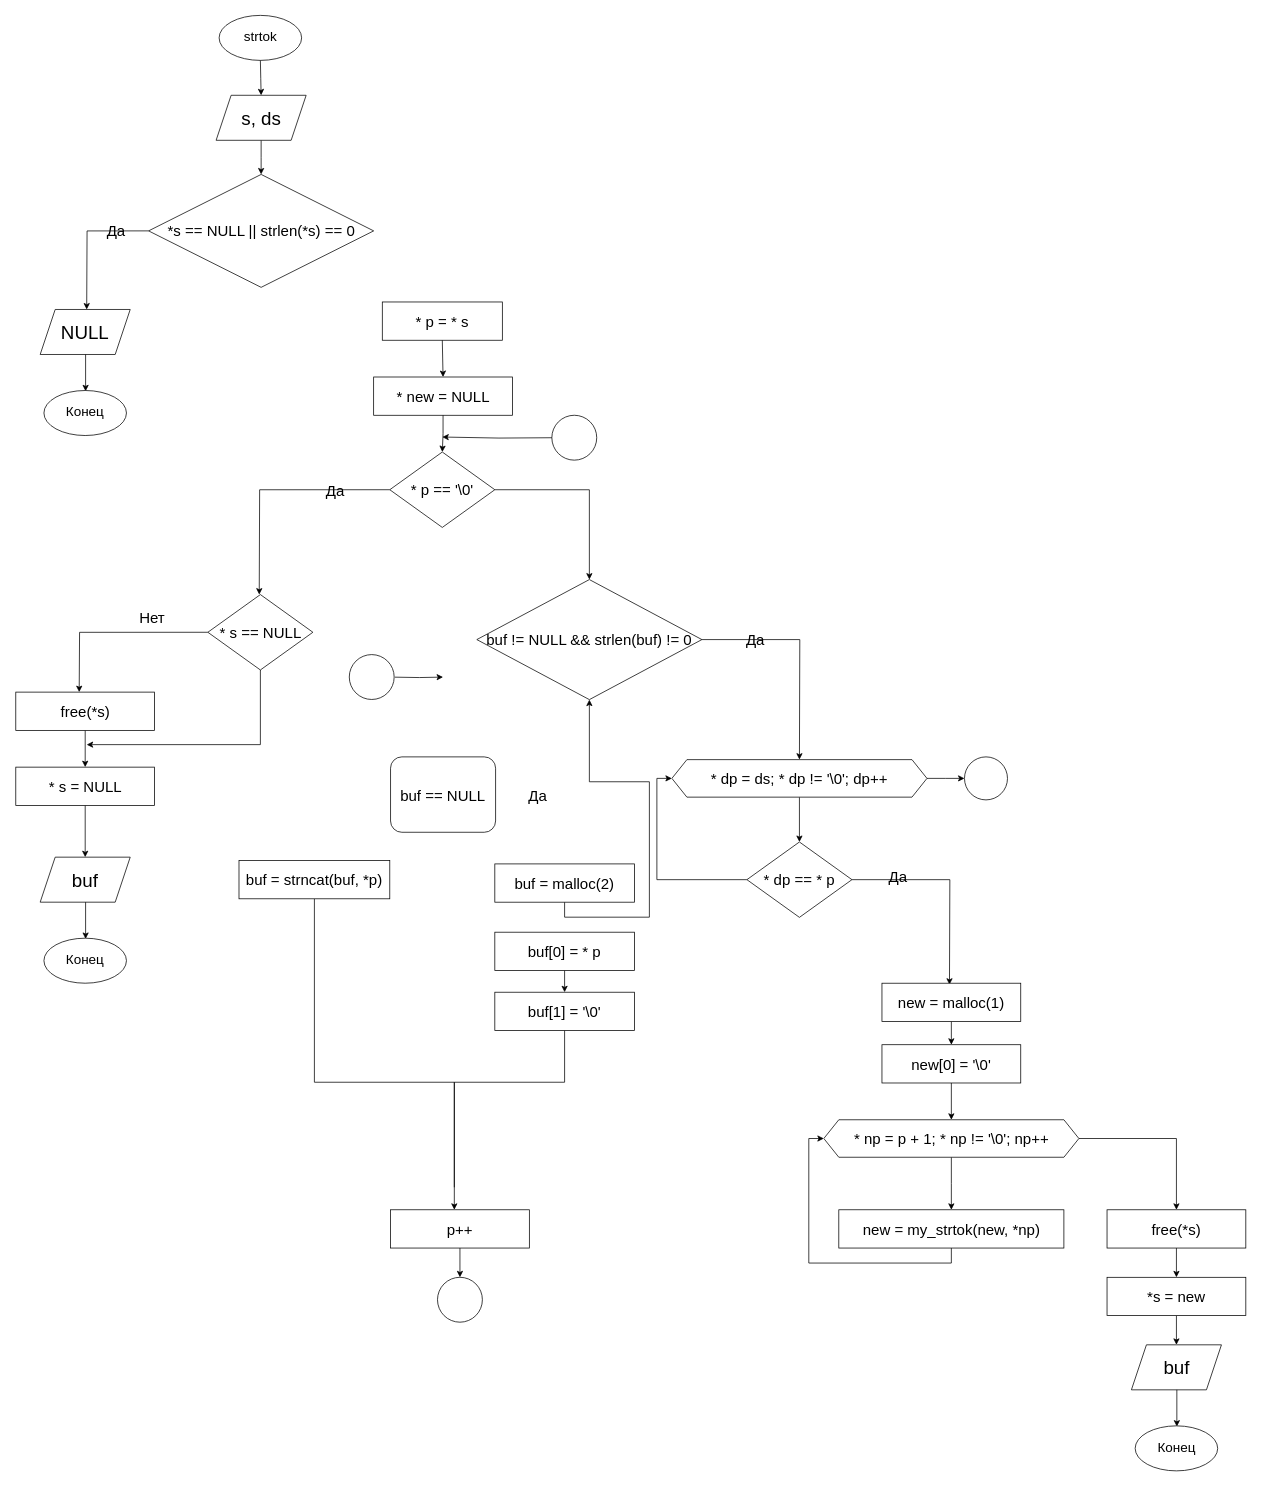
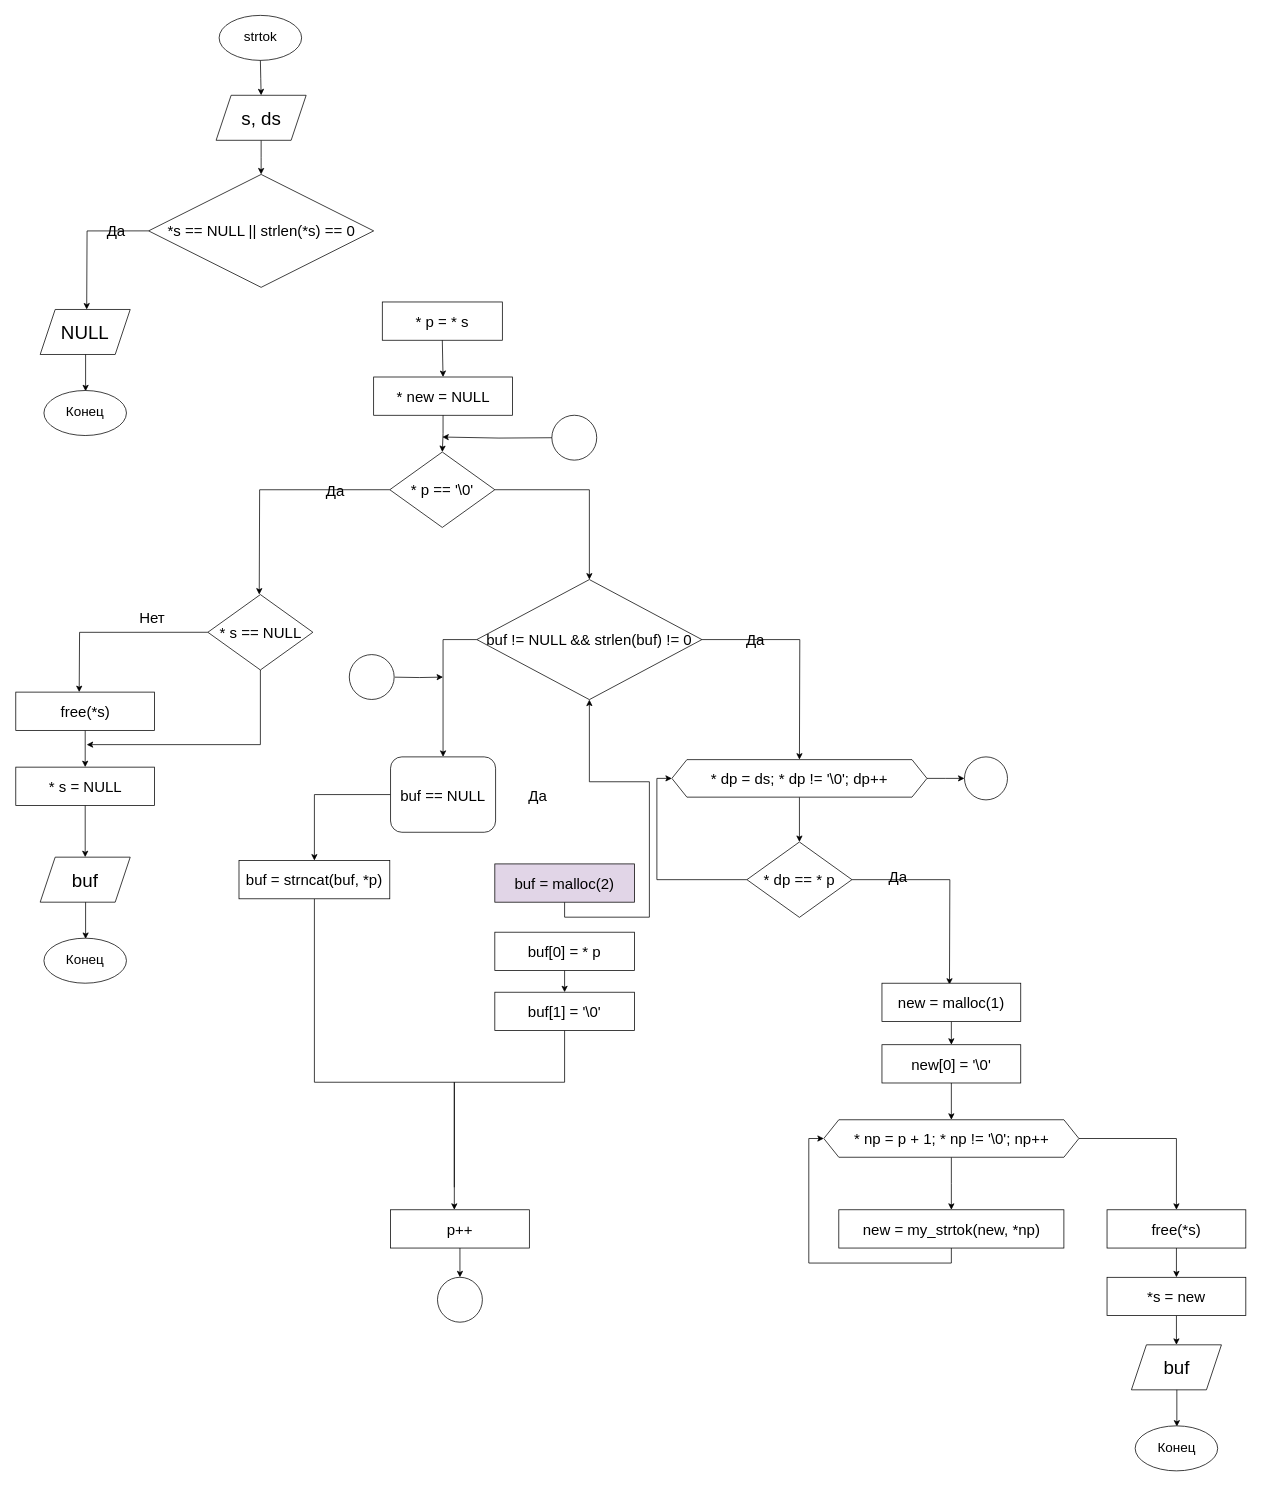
edge "buf != NULL && strlen(buf) != 0" -> "buf == NULL": added
edge "buf == NULL" -> "buf = strncat(buf, *p)": added
node "buf = malloc(2)": fillcolor #ffffff -> #e1d5e7
